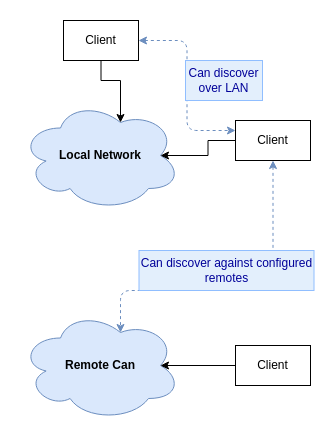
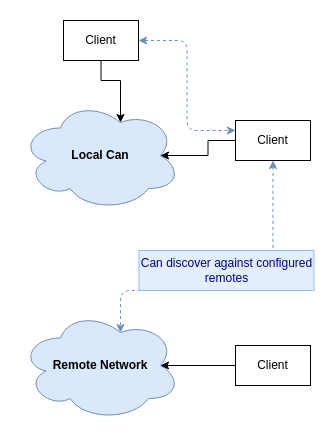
node "Can discover over LAN": removed
node "Local Network": label "Local Network" -> "Local Can"
node "Remote Can": label "Remote Can" -> "Remote Network"
